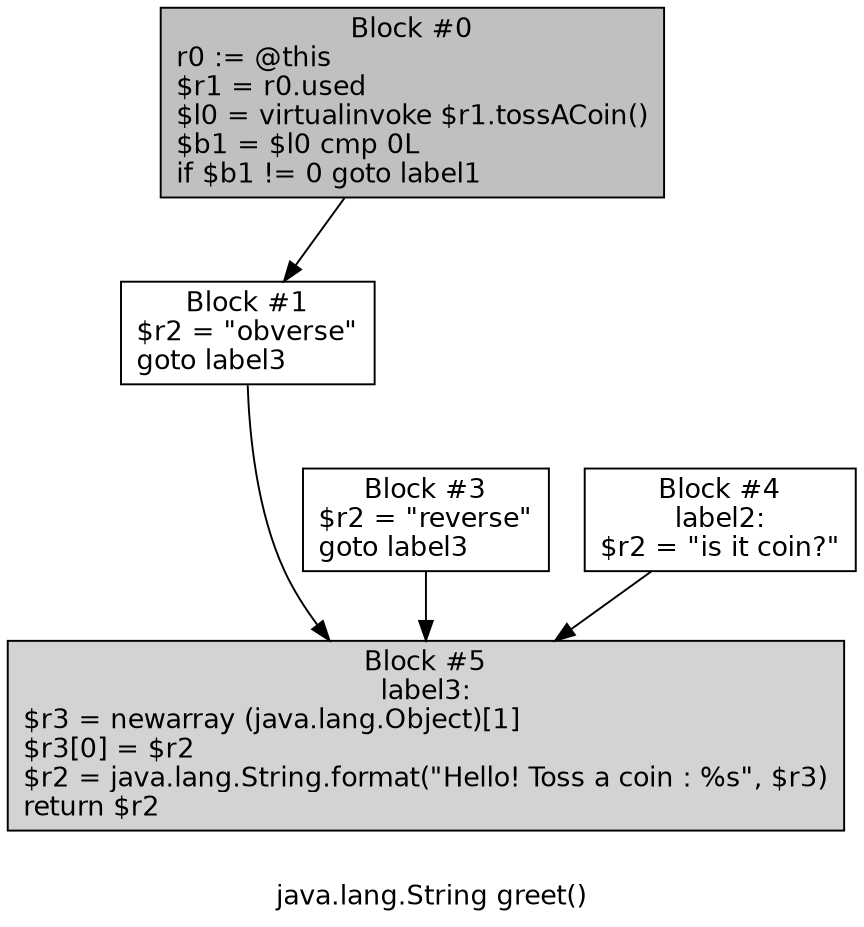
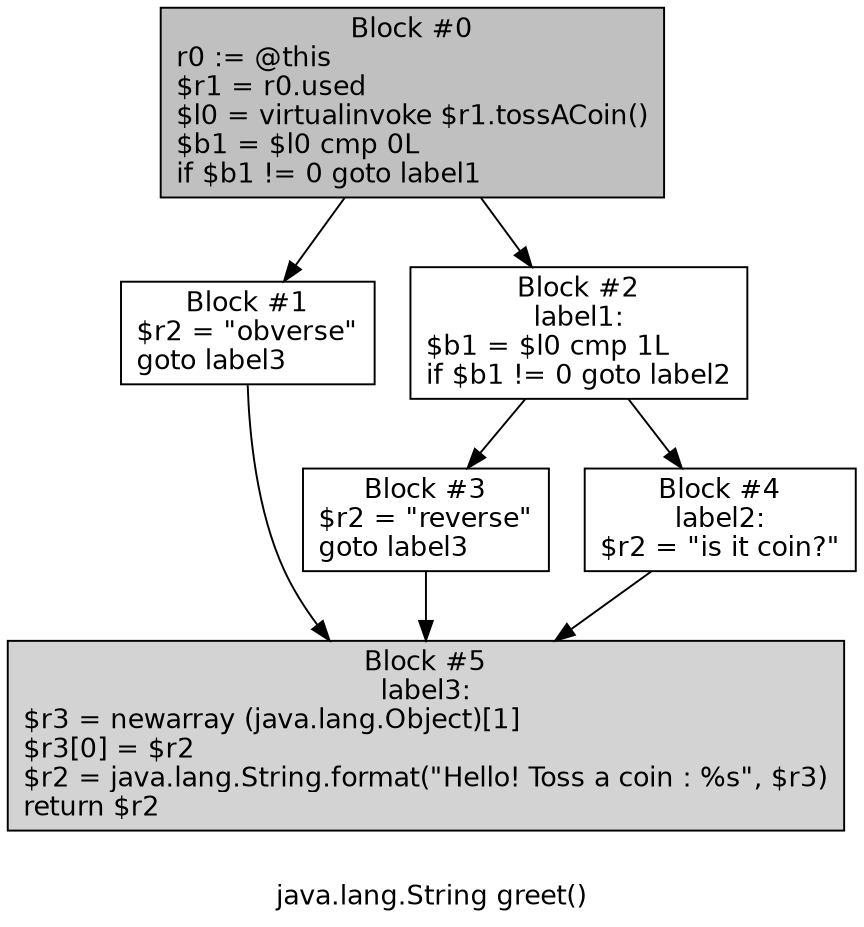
node "Block #2 label1: $b1 = $l0 cmp 1L if $b1 != 0 goto label2": added
